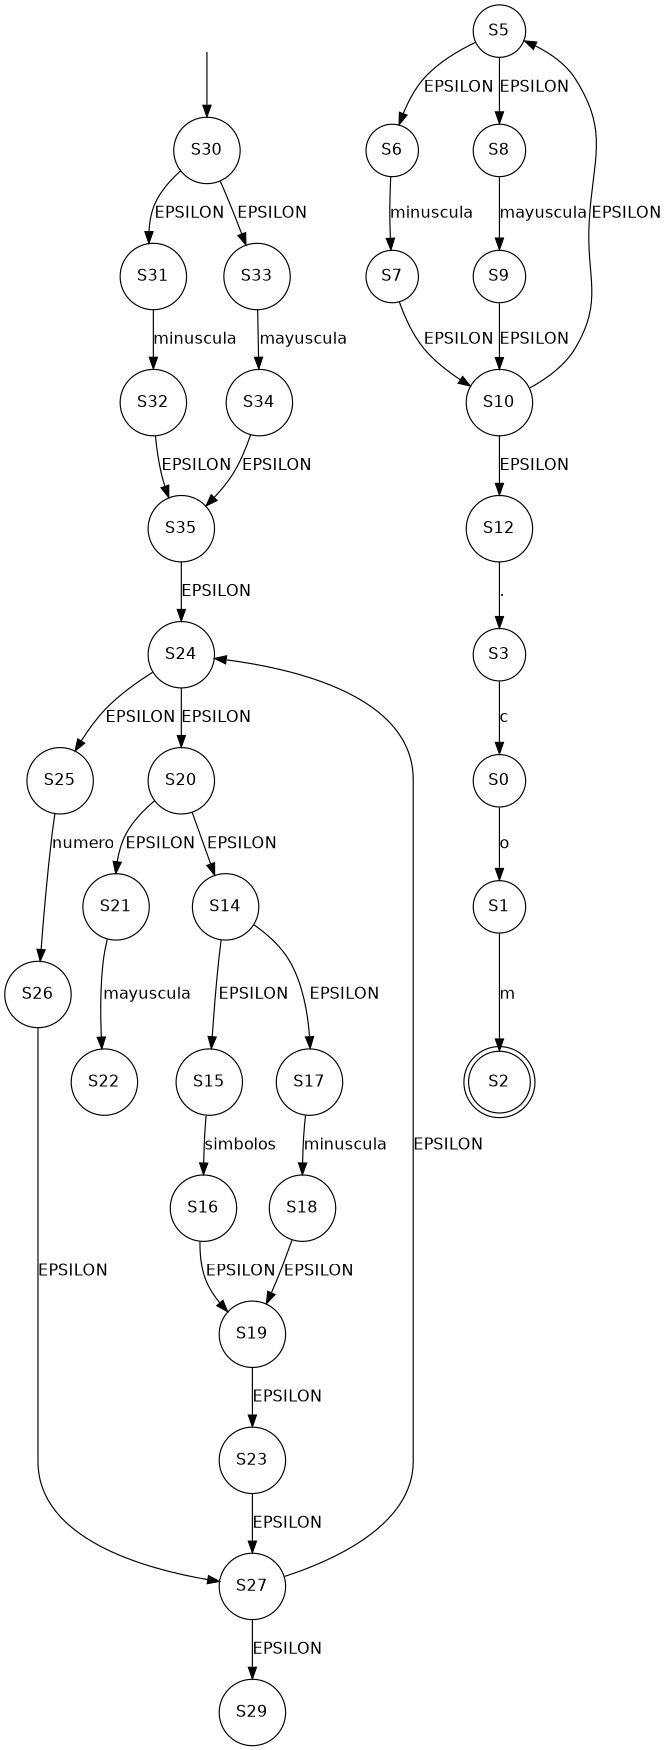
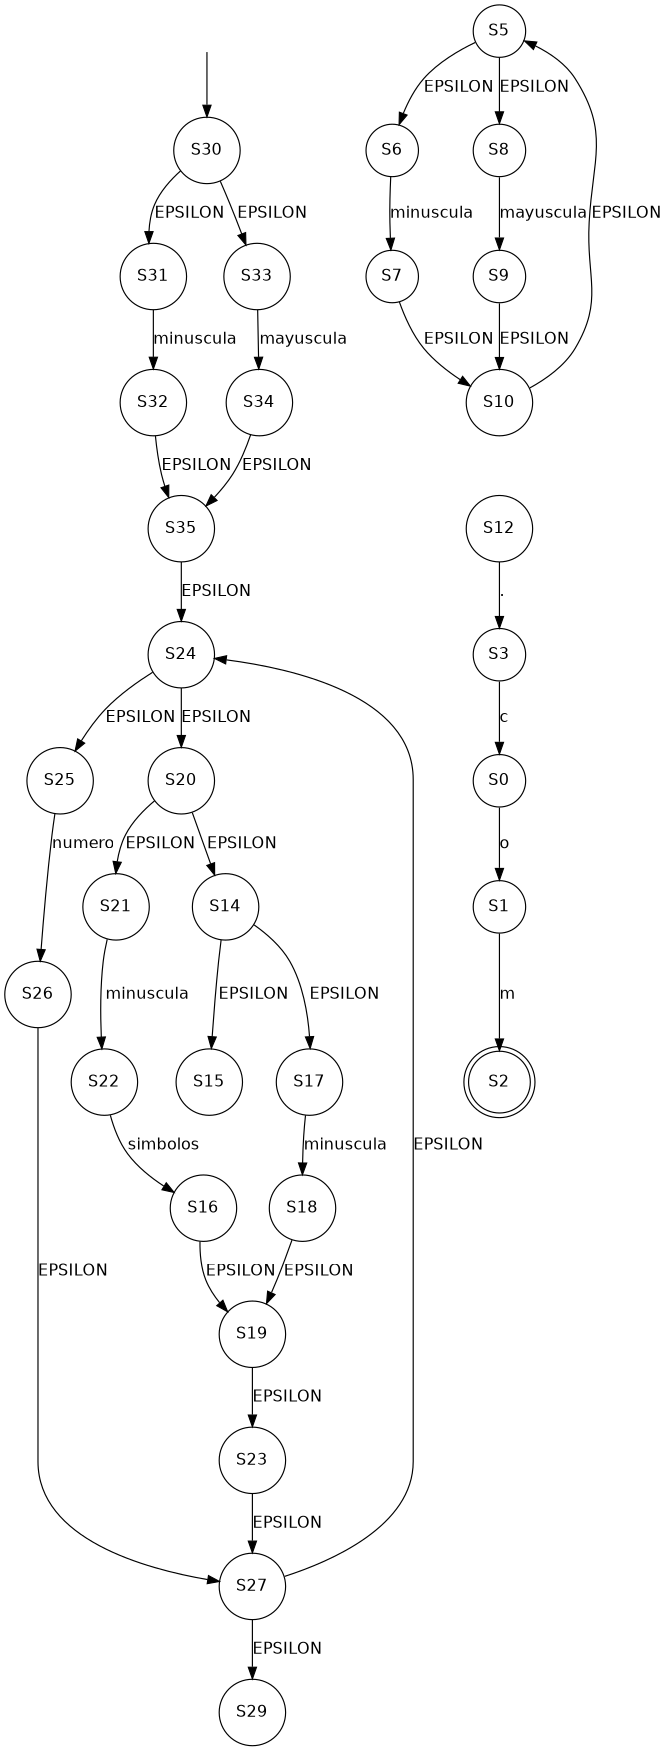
edge "S10" -> "S12": removed, label "EPSILON"
edge "S21" -> "S22": label "mayuscula" -> "minuscula"
edge "S15" -> "S16": now "S22" -> "S16"
